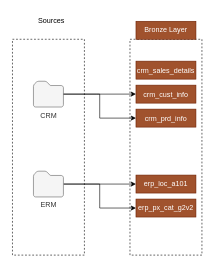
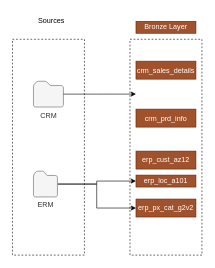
node "Bronze Layer": size 60x18 -> 60x12
node "crm_cust_info": removed
edge "CRM" -> "crm_prd_info": removed
node "erp_cust_az12": added
node "ERM": size 30x26 -> 24x26
node "erp_loc_a101": size 60x18 -> 60x12
